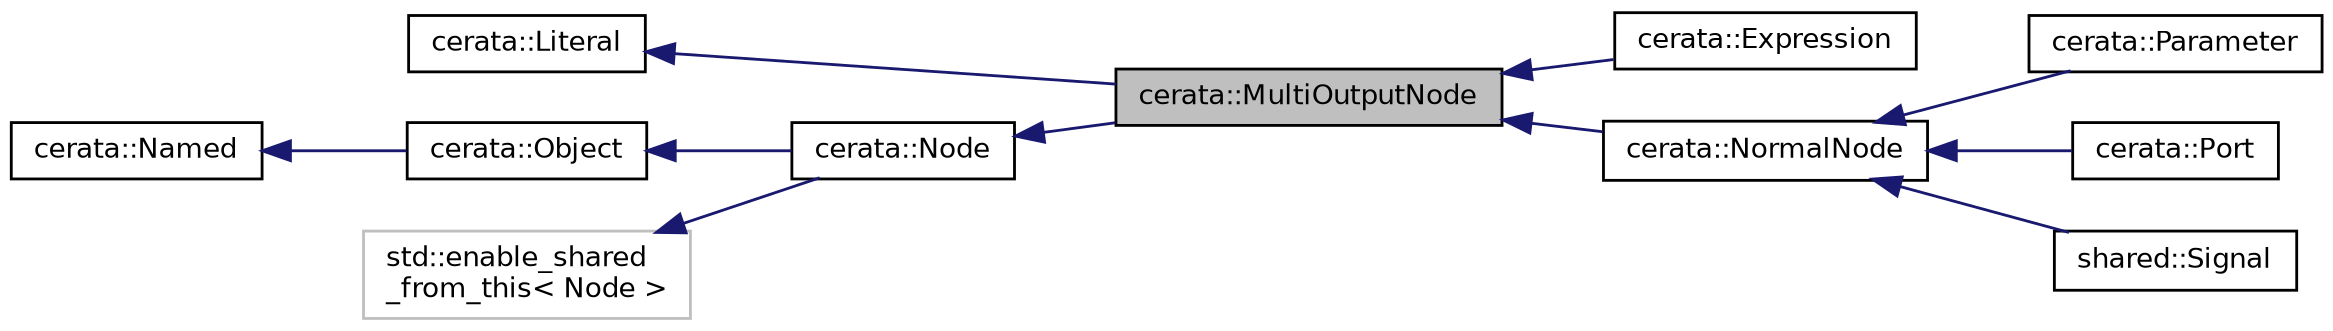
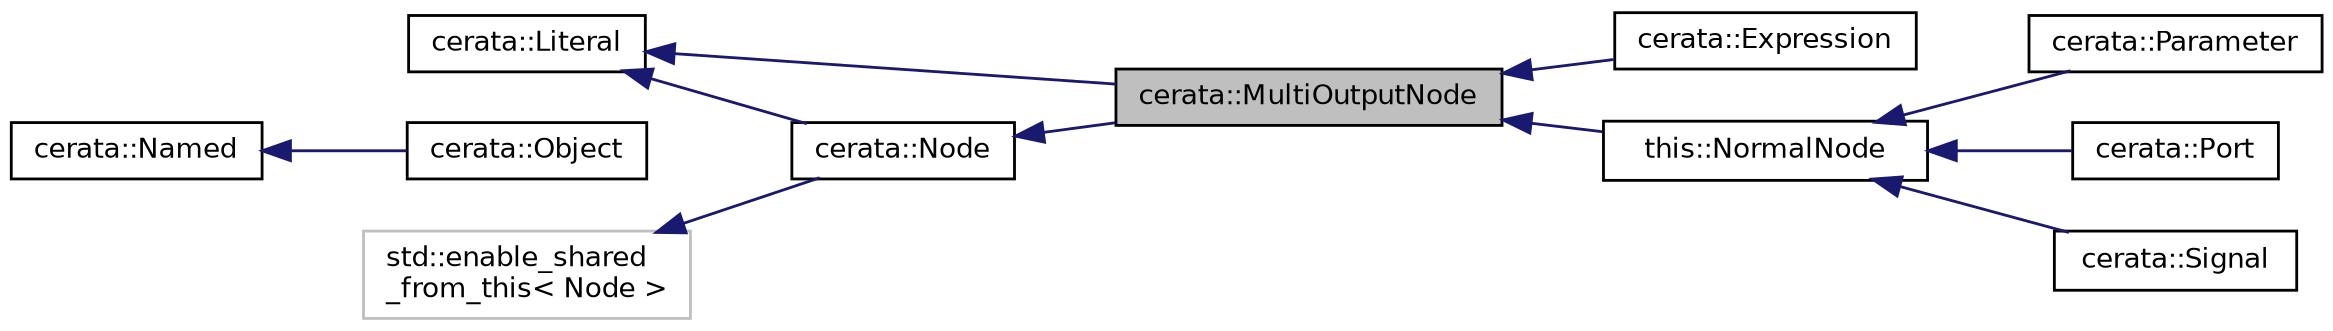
edge "cerata::Node" -> "cerata::Object": now "cerata::Node" -> "cerata::Literal"
node "cerata::NormalNode": label "cerata::NormalNode" -> "this::NormalNode"
node "shared::Signal": label "shared::Signal" -> "cerata::Signal"
